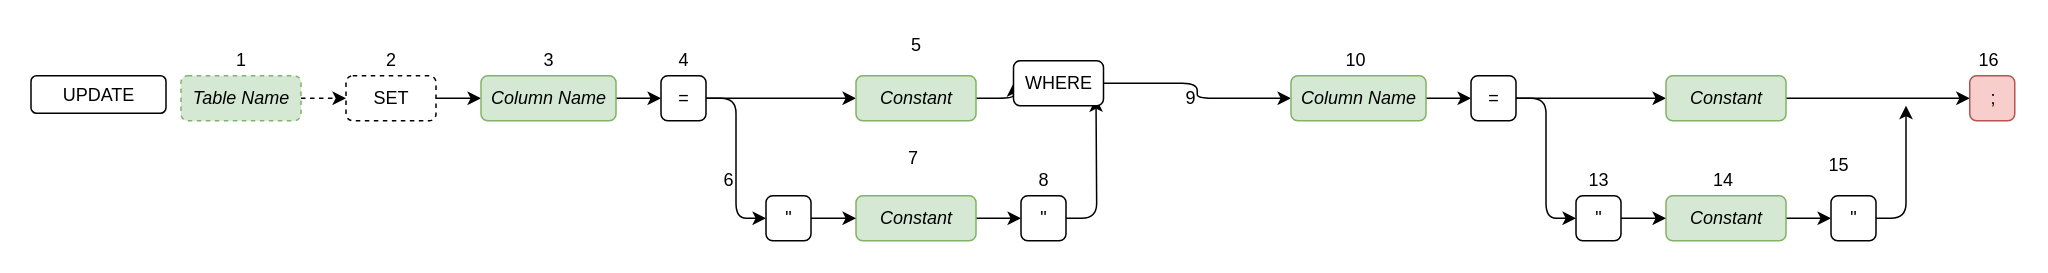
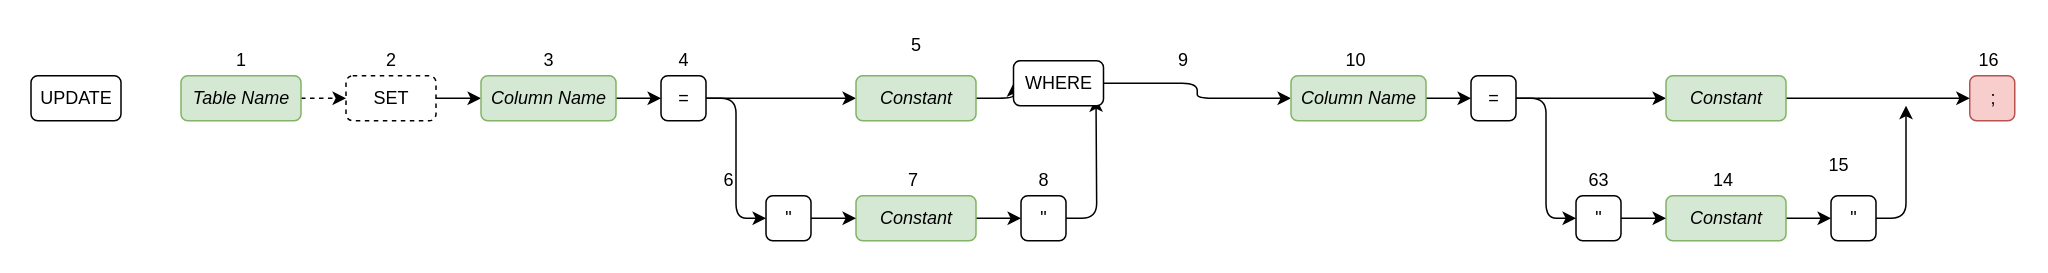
node "UPDATE": size 135x38 -> 90x45
node "Table Name": style dashed -> solid
node "9": moved (1190, 98) -> (1182, 61)
node "7": moved (912, 158) -> (912, 181)
node "13": label "13" -> "63"
